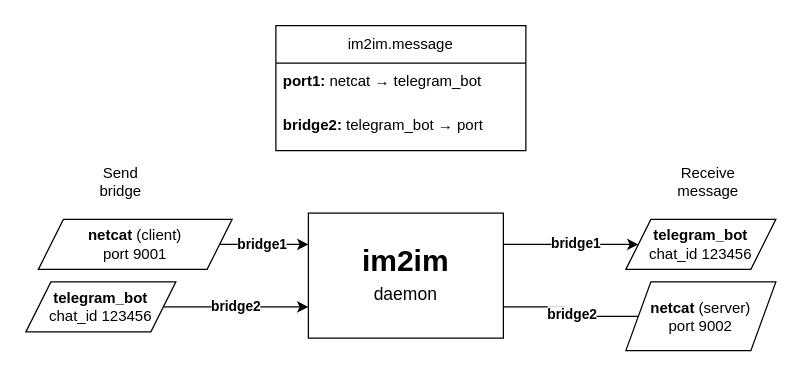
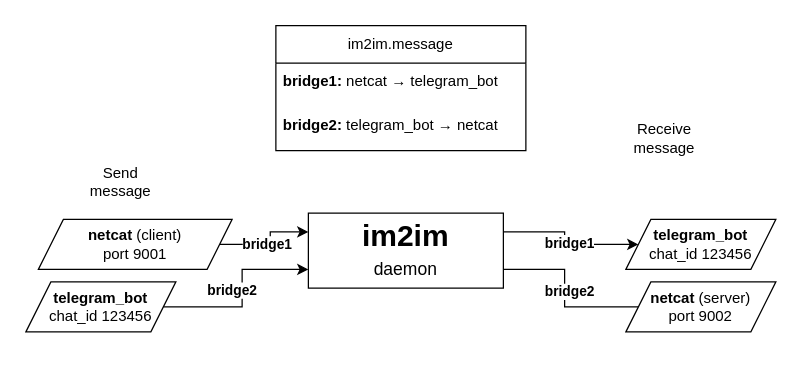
node "port1: netcat → telegram_bot": label "port1: netcat → telegram_bot" -> "bridge1: netcat → telegram_bot"
node "bridge2: telegram_bot → port": label "bridge2: telegram_bot → port" -> "bridge2: telegram_bot → netcat"
node "Send bridge": label "Send bridge" -> "Send message"
node "Receive message": moved (708, 182) -> (664, 138)
node "im2imdaemon": size 195x125 -> 195x75
node "netcat (server) port 9002": size 150x69 -> 150x50
